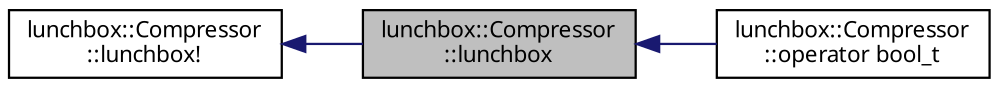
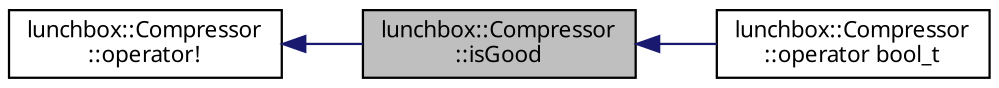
node "lunchbox::Compressor ::lunchbox!": label "lunchbox::Compressor ::lunchbox!" -> "lunchbox::Compressor ::operator!"
node "lunchbox::Compressor ::lunchbox": label "lunchbox::Compressor ::lunchbox" -> "lunchbox::Compressor ::isGood"
